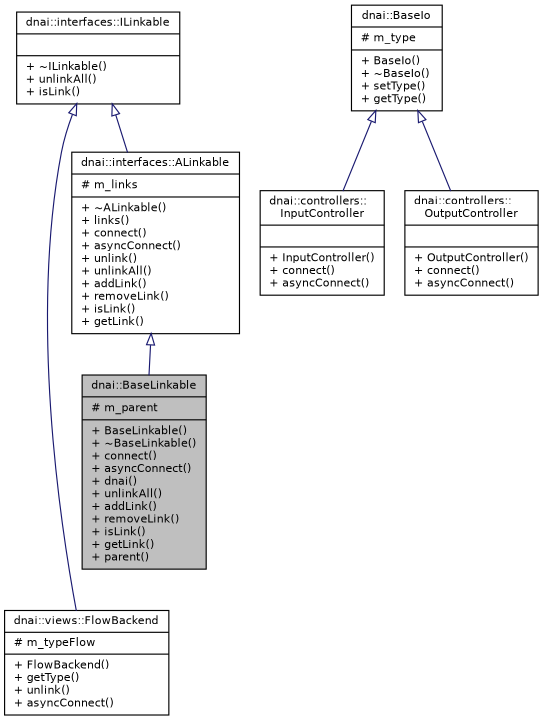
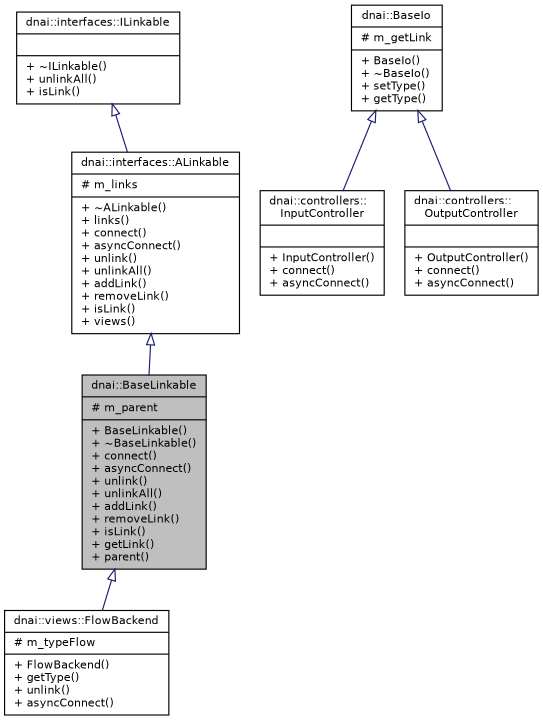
node "dnai::BaseIo": text "# m_type" -> "# m_getLink"
node "dnai::interfaces::ALinkable": text "+ getLink()" -> "+ views()"
edge "dnai::views::FlowBackend" -> "dnai::interfaces::ILinkable": now "dnai::views::FlowBackend" -> "dnai::BaseLinkable"
node "dnai::BaseLinkable": text "+ dnai()" -> "+ unlink()"
